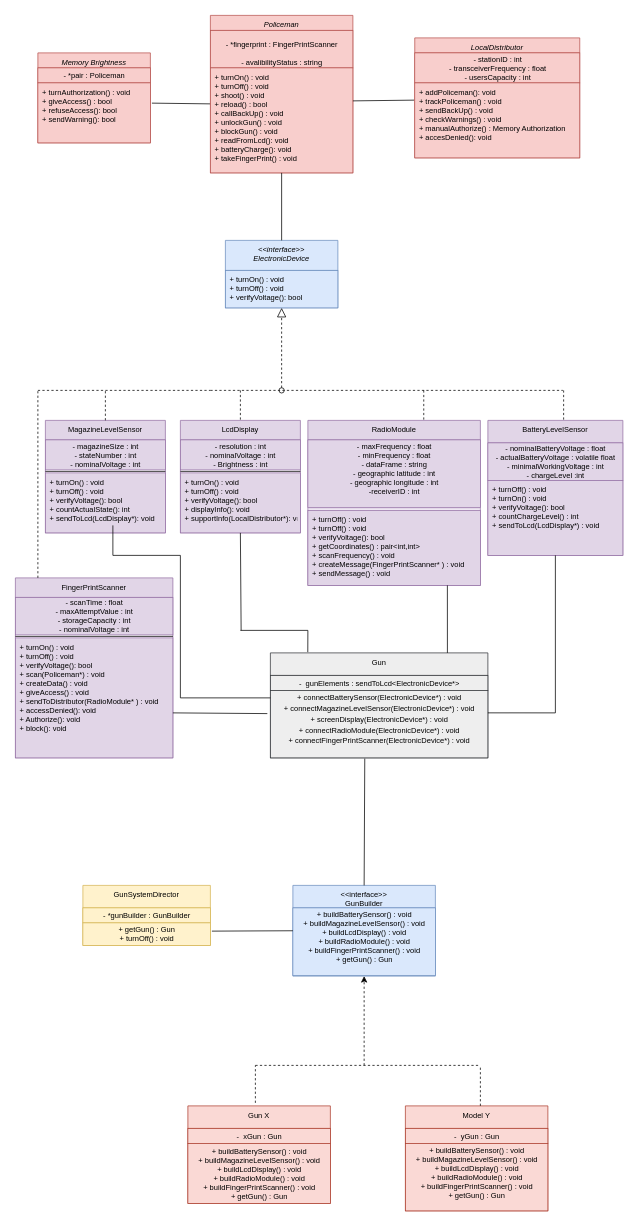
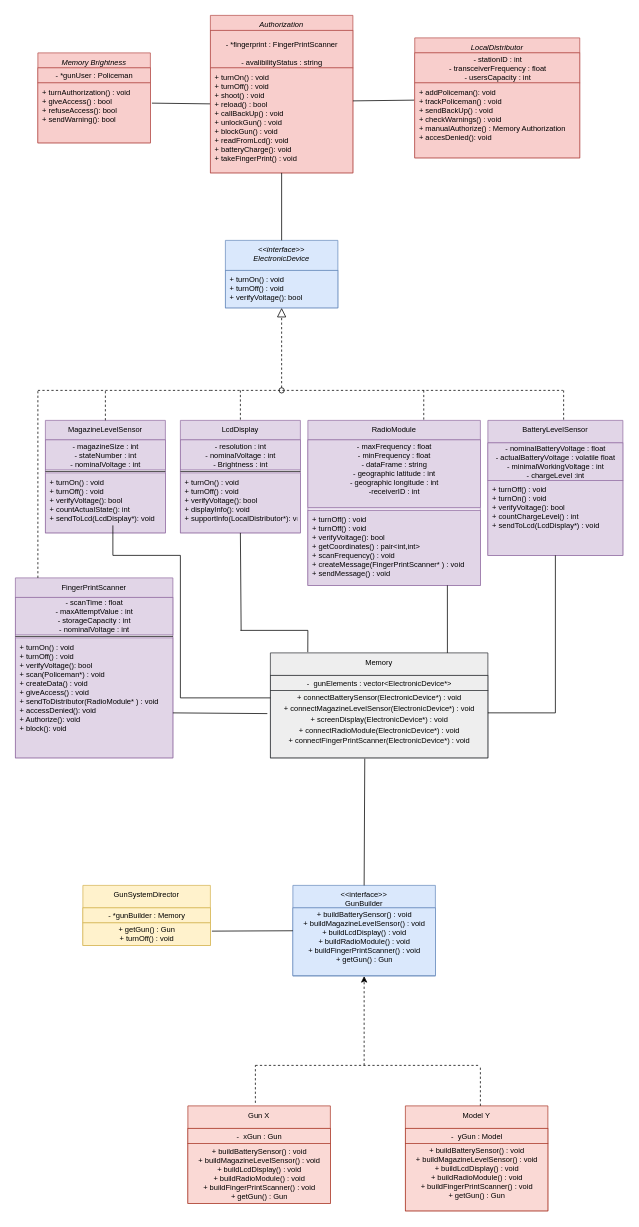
node "Policeman": label "Policeman" -> "Authorization"
node "- *pair : Policeman": label "- *pair : Policeman" -> "- *gunUser : Policeman"
node "Gun": label "Gun" -> "Memory"
node "- gunElements : sendToLcd<ElectronicDevice*>": label "- gunElements : sendToLcd<ElectronicDevice*>" -> "- gunElements : vector<ElectronicDevice*>"
node "- *gunBuilder : GunBuilder": label "- *gunBuilder : GunBuilder" -> "- *gunBuilder : Memory"
node "- yGun : Gun": label "- yGun : Gun" -> "- yGun : Model"
